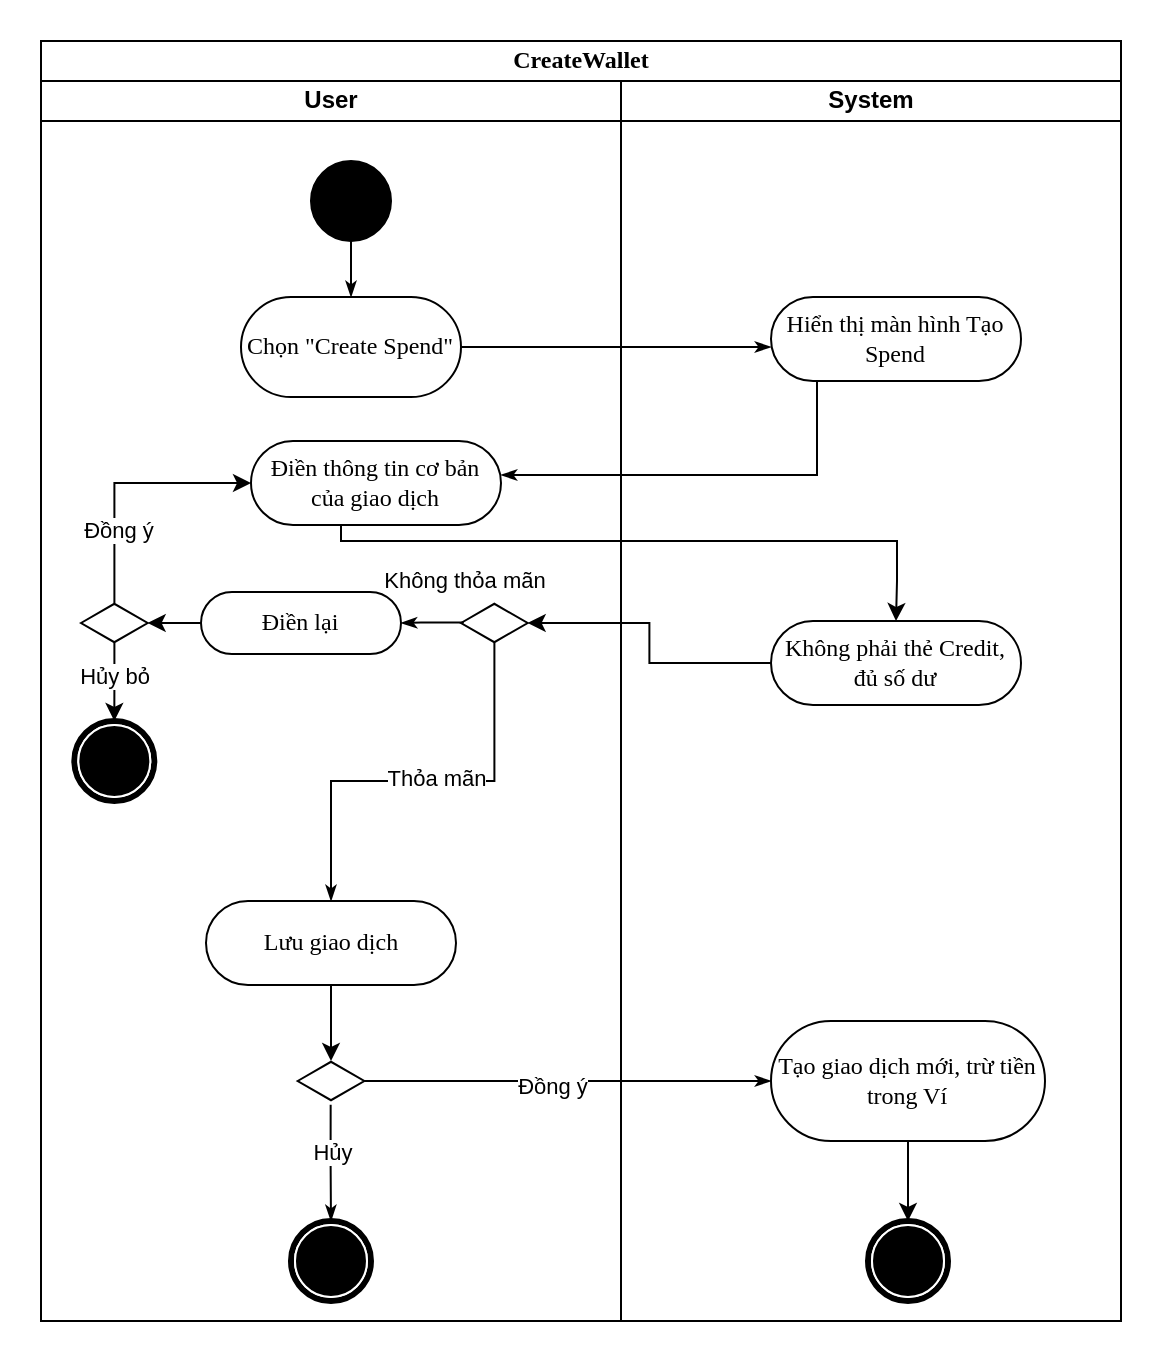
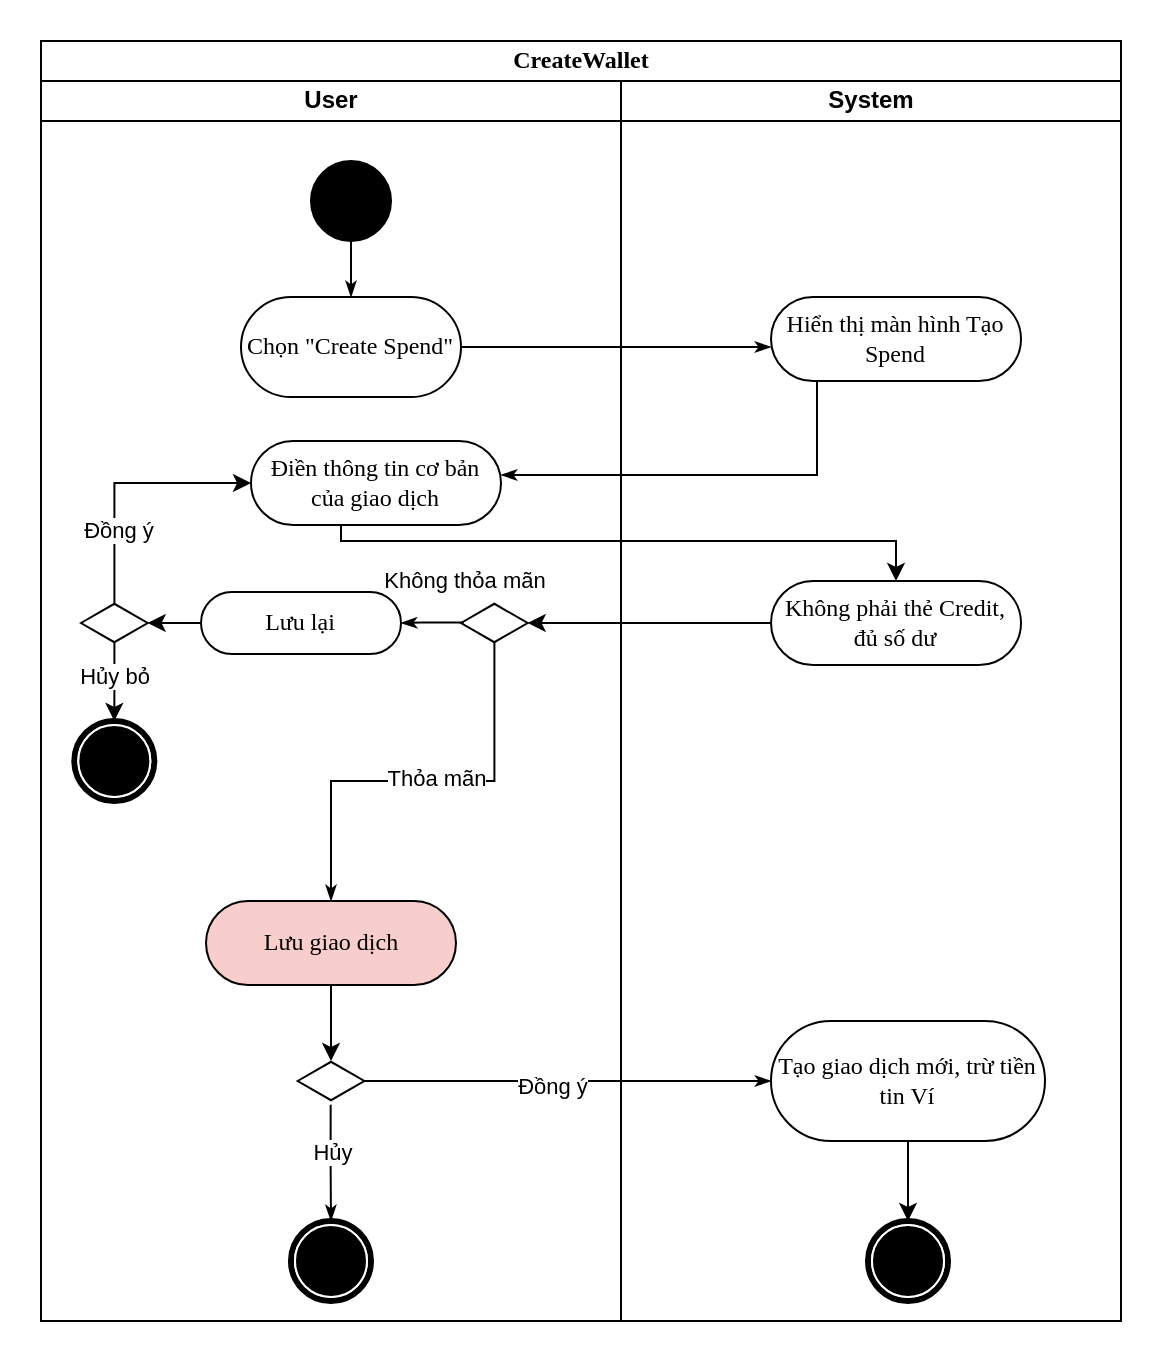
node "Điền lại": label "Điền lại" -> "Lưu lại"
node "Không phải thẻ Credit, đủ số dư": moved (896, 663) -> (896, 623)
node "Lưu giao dịch": fillcolor #ffffff -> #f8cecc
node "Tạo giao dịch mới, trừ tiền trong Ví": label "Tạo giao dịch mới, trừ tiền trong Ví" -> "Tạo giao dịch mới, trừ tiền tin Ví"
